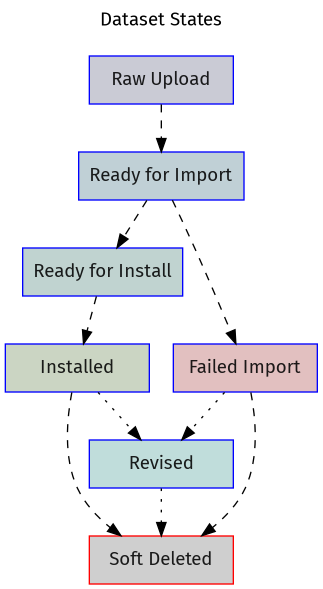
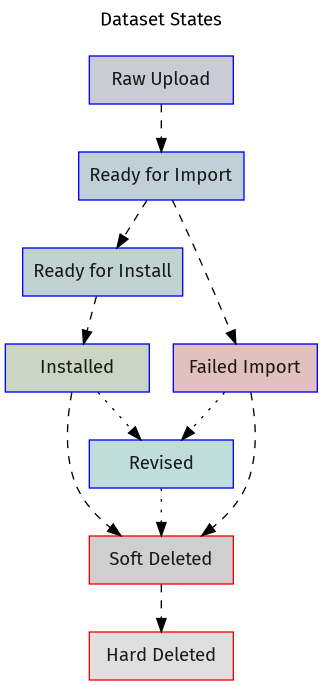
node "Hard Deleted": added
